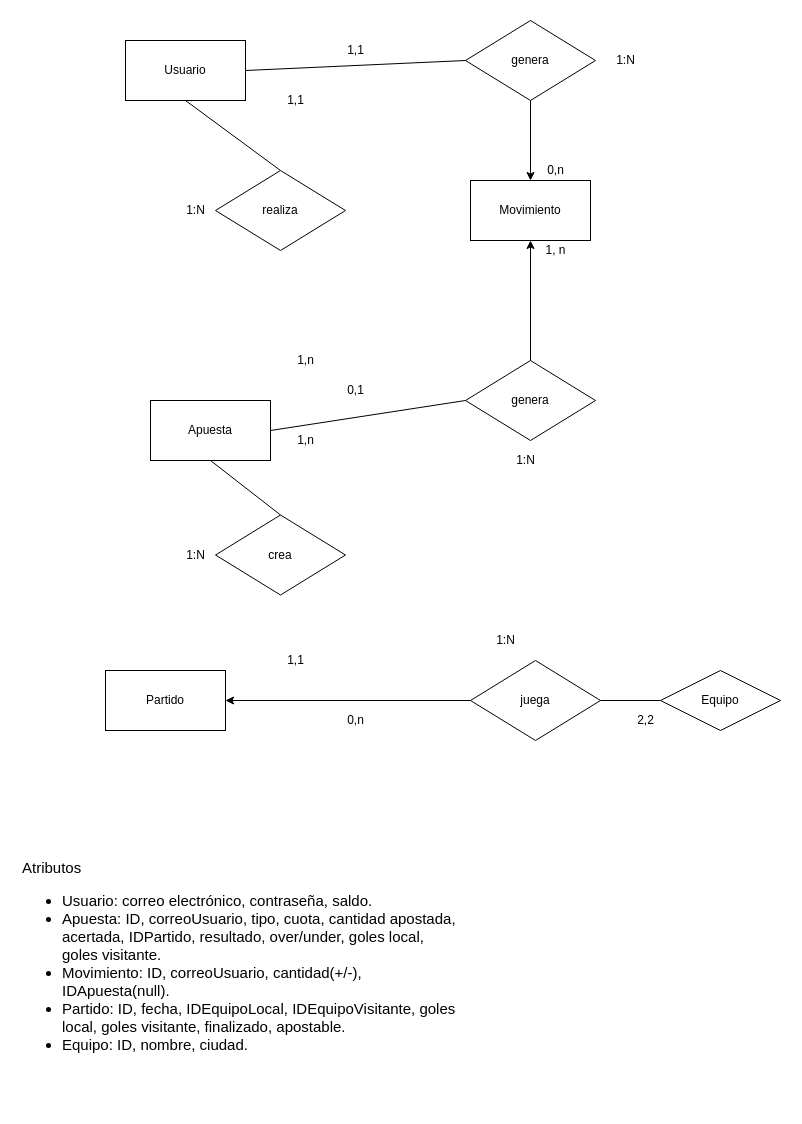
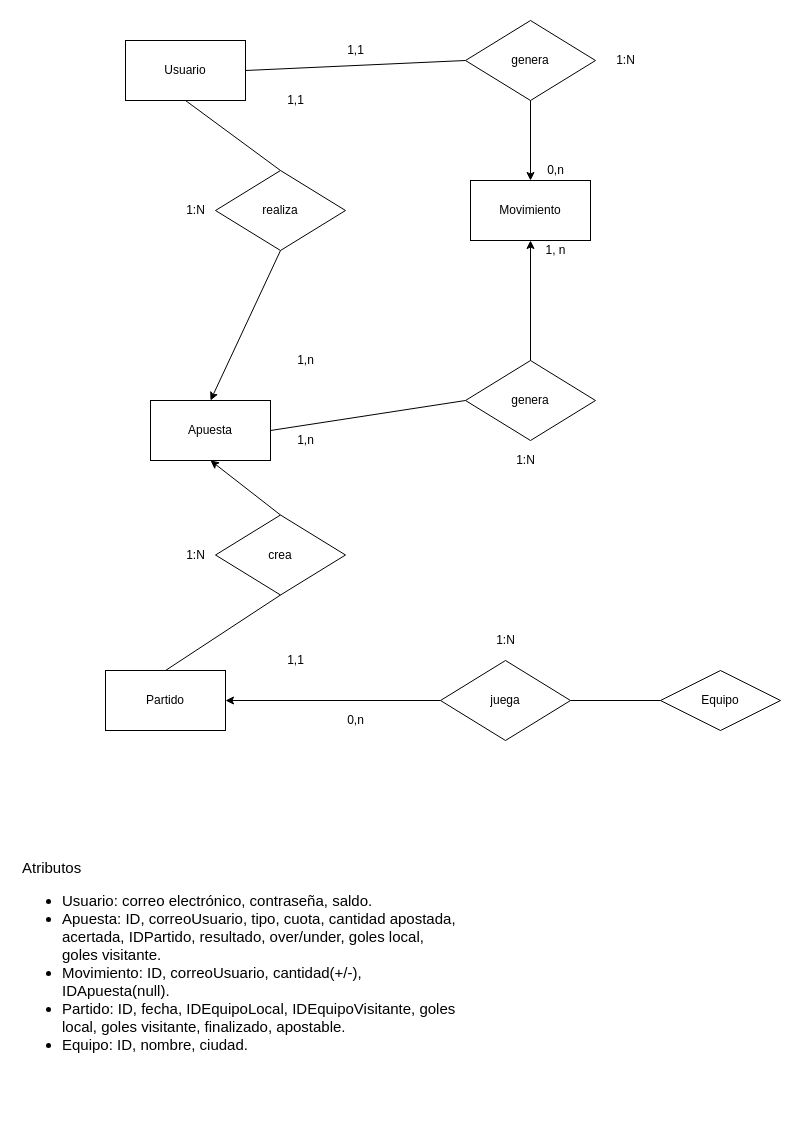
edge "realiza" -> "Apuesta": added
node "0,1": removed
edge "Apuesta" -- "crea": arrowhead none -> classic
edge "crea" -- "Partido": added
node "juega": moved (536, 701) -> (506, 701)
node "2,2": removed
